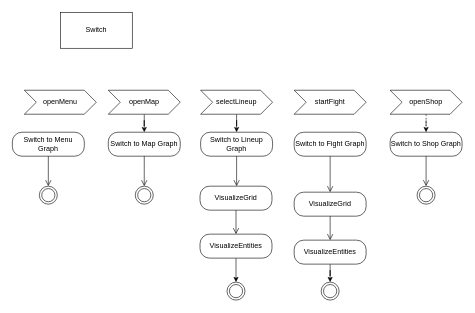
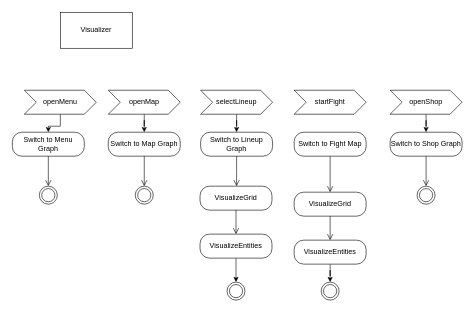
node "Switch": label "Switch" -> "Visualizer"
edge "openShop" -> "Switch to Shop Graph": style dashed -> solid
edge "openMenu" -> "Switch to Menu Graph": added
node "Switch to Fight Graph": label "Switch to Fight Graph" -> "Switch to Fight Map"
